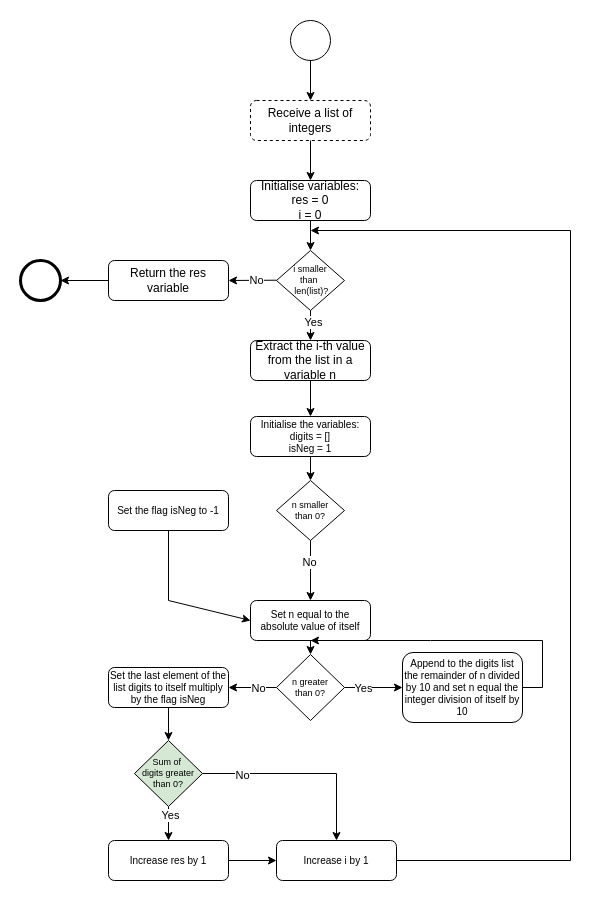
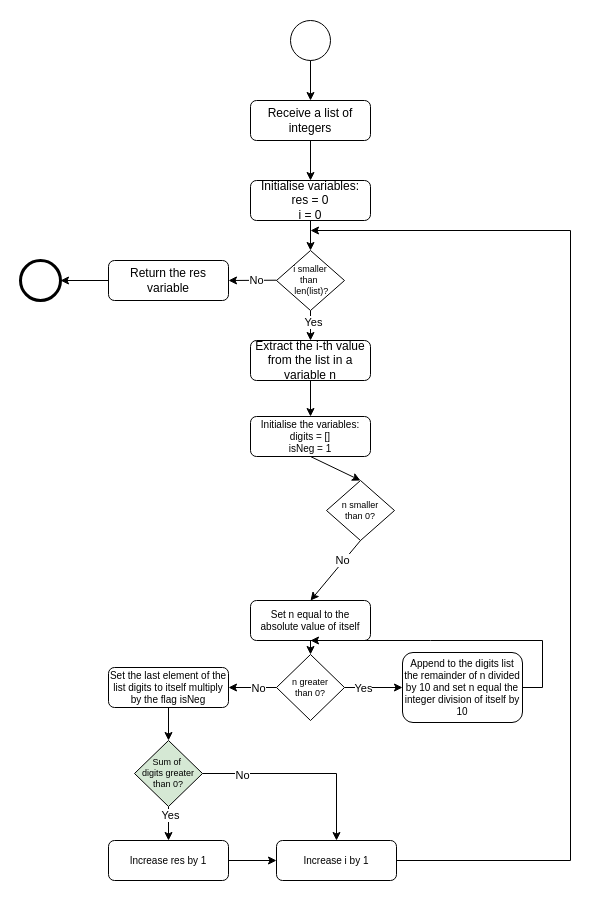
node "Receive a list of integers": style dashed -> solid
node "Set the flag isNeg to -1": removed
node "n smaller than 0?": moved (311, 511) -> (361, 511)
edge "Set the flag isNeg to -1" -> "Set n equal to the absolute value of itself": removed
